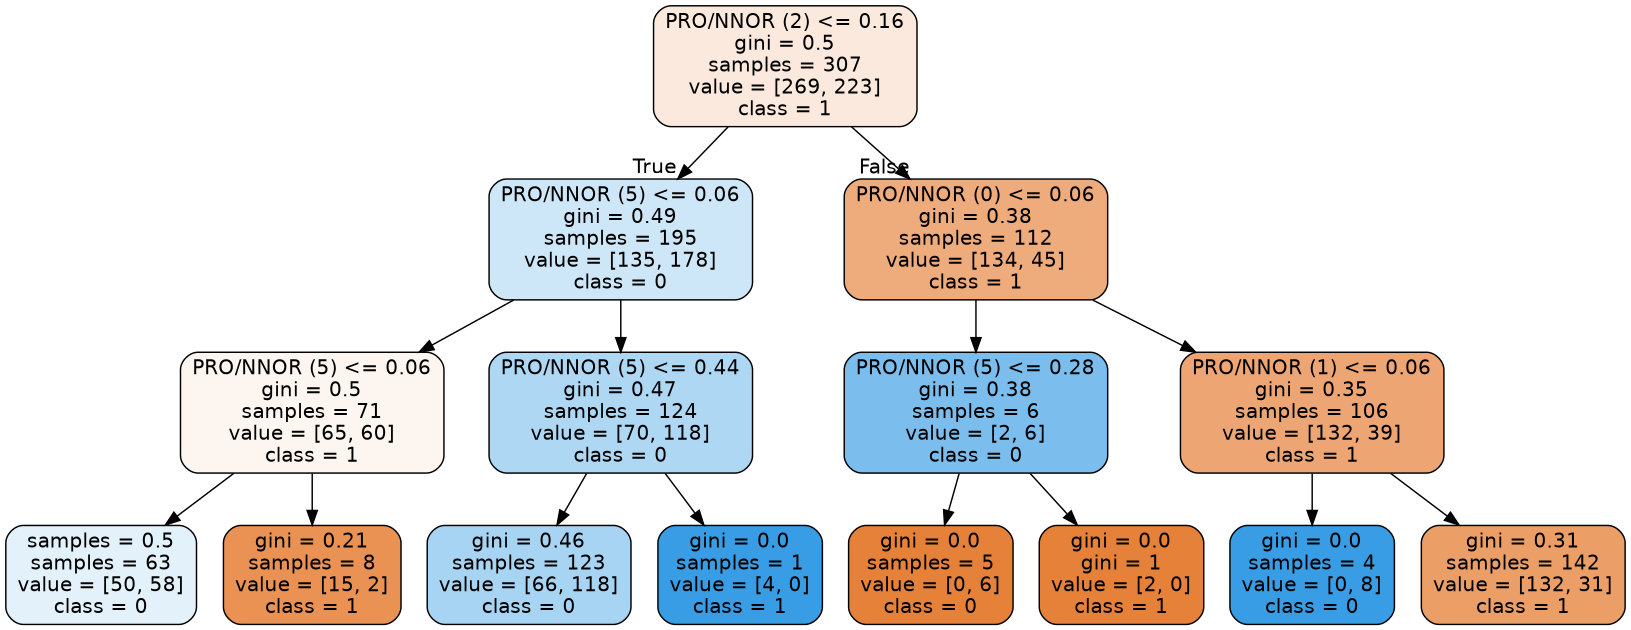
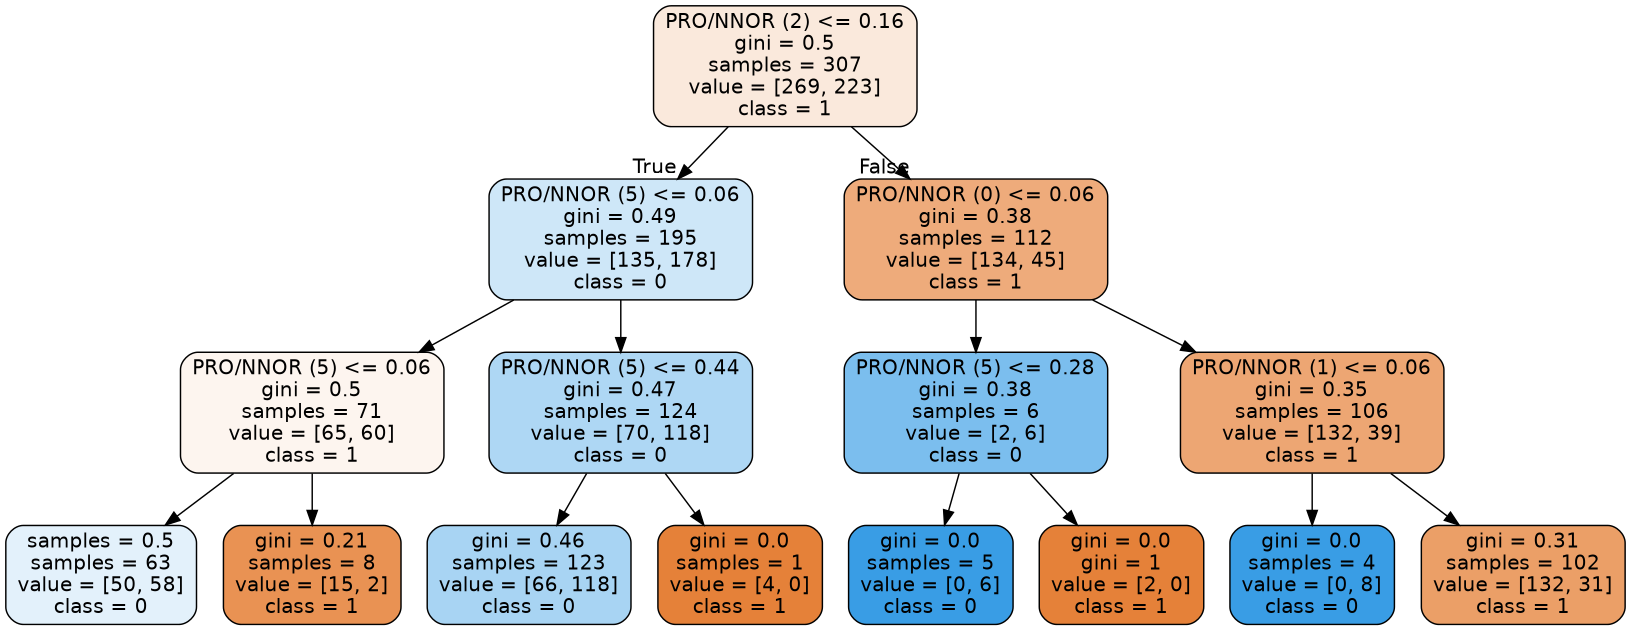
node "gini = 0.0 samples = 1 value = [4, 0] class = 1": fillcolor #399de5ff -> #e58139ff
node "gini = 0.0 samples = 5 value = [0, 6] class = 0": fillcolor #e58139ff -> #399de5ff
node "gini = 0.31 samples = 142 value = [132, 31] class = 1": label "gini = 0.31 samples = 142 value = [132, 31] class = 1" -> "gini = 0.31 samples = 102 value = [132, 31] class = 1"
